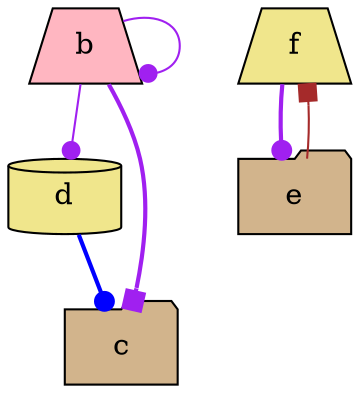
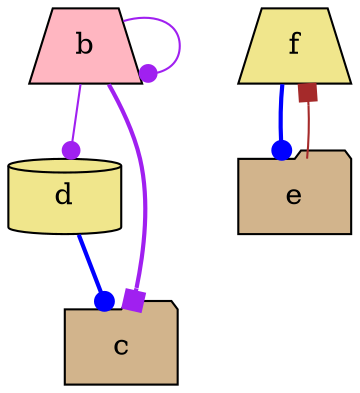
edge "f" -> "e": color purple -> blue
